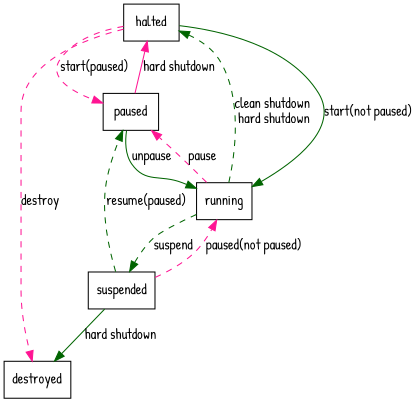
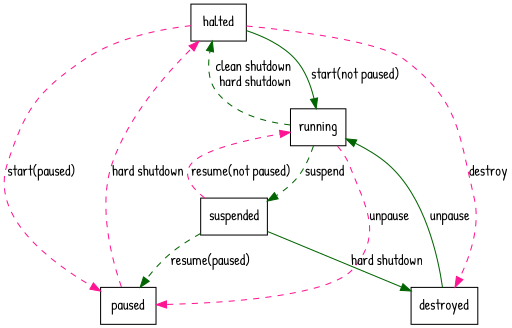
edge "paused" -> "halted": style solid -> dashed
edge "running" -> "paused": label "pause" -> "unpause"
edge "paused" -> "running": now "destroyed" -> "running"
edge "suspended" -> "running": label "paused(not paused)" -> "resume(not paused)"
